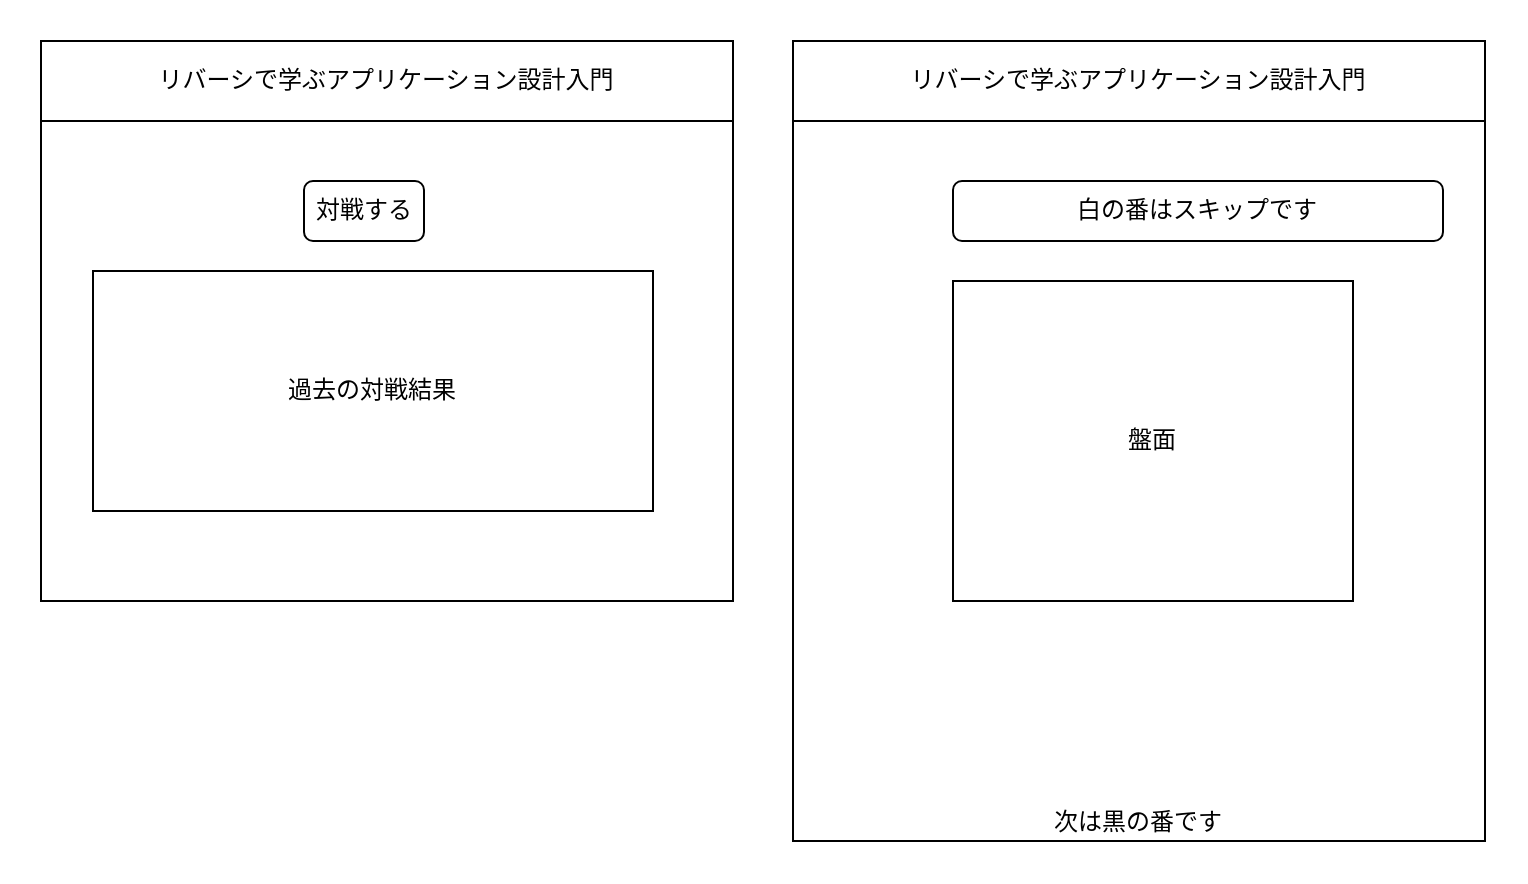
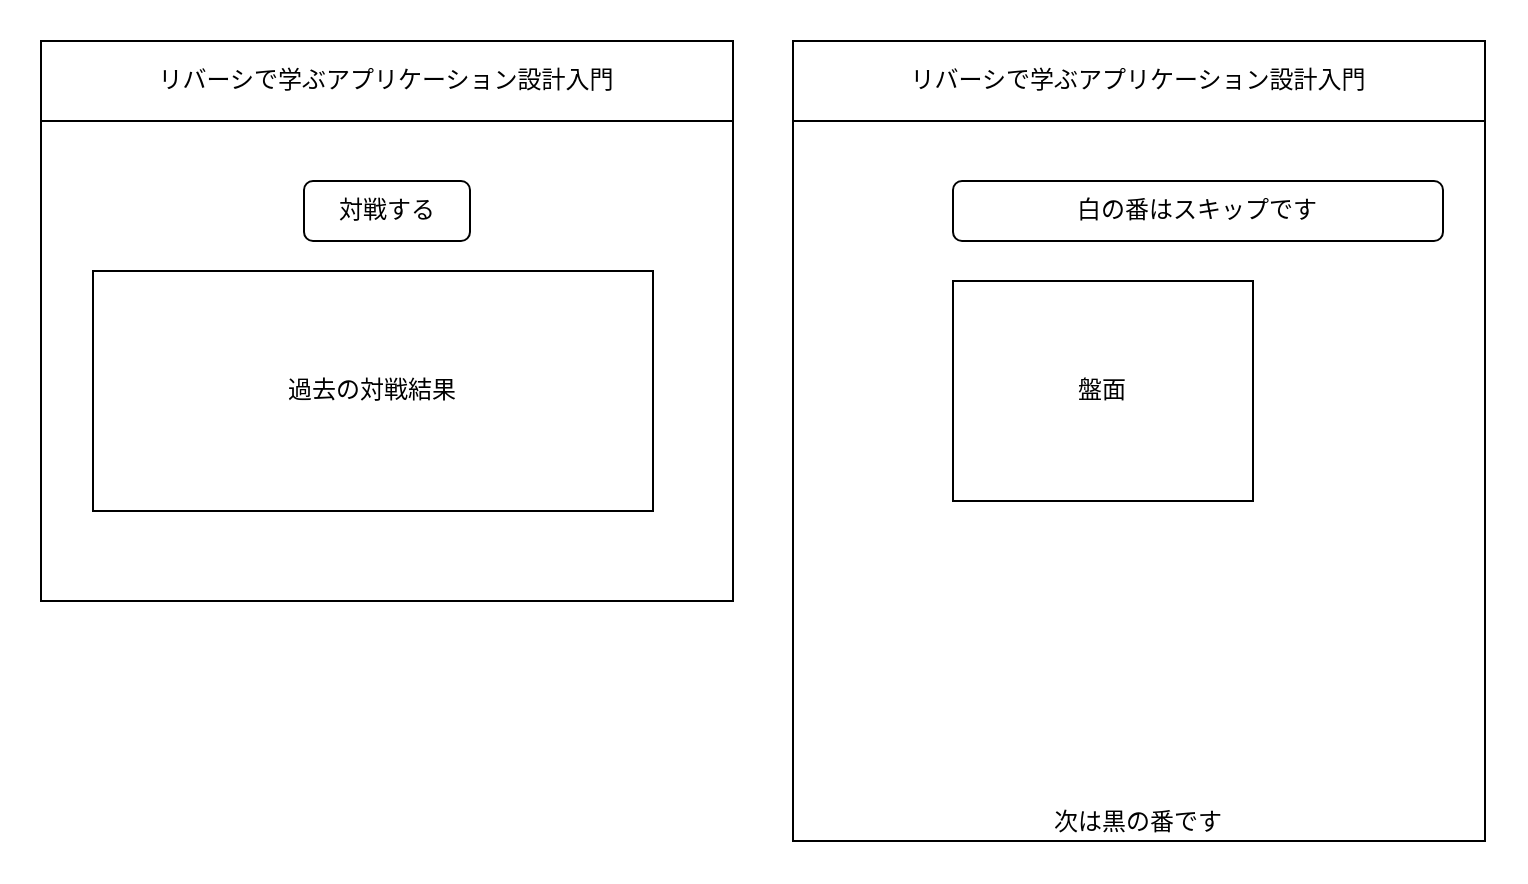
node "対戦する": size 120x60 -> 166x60
node "盤面": size 400x320 -> 300x220
